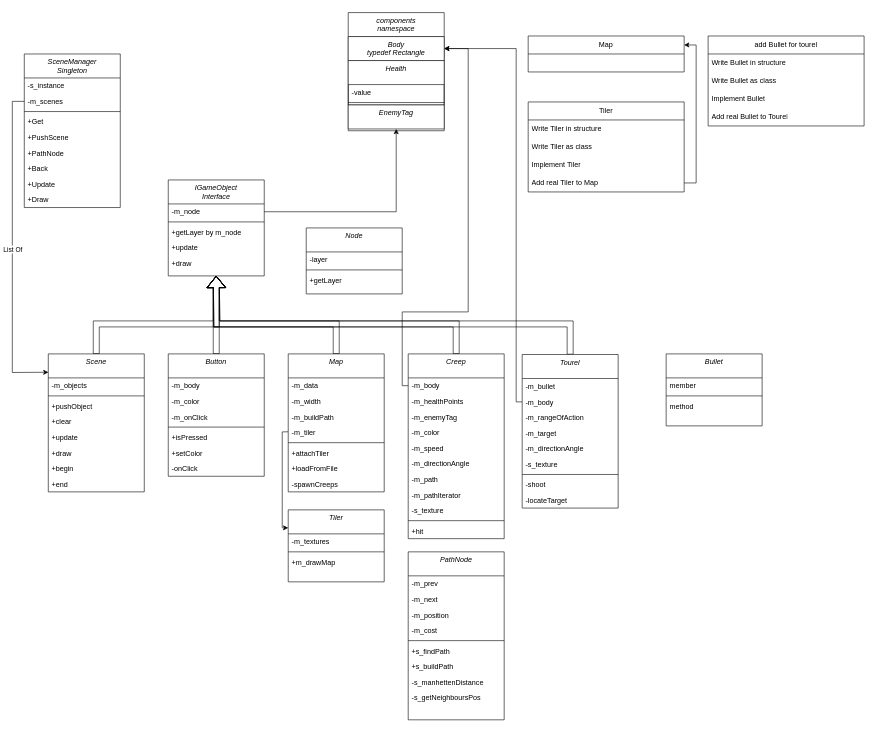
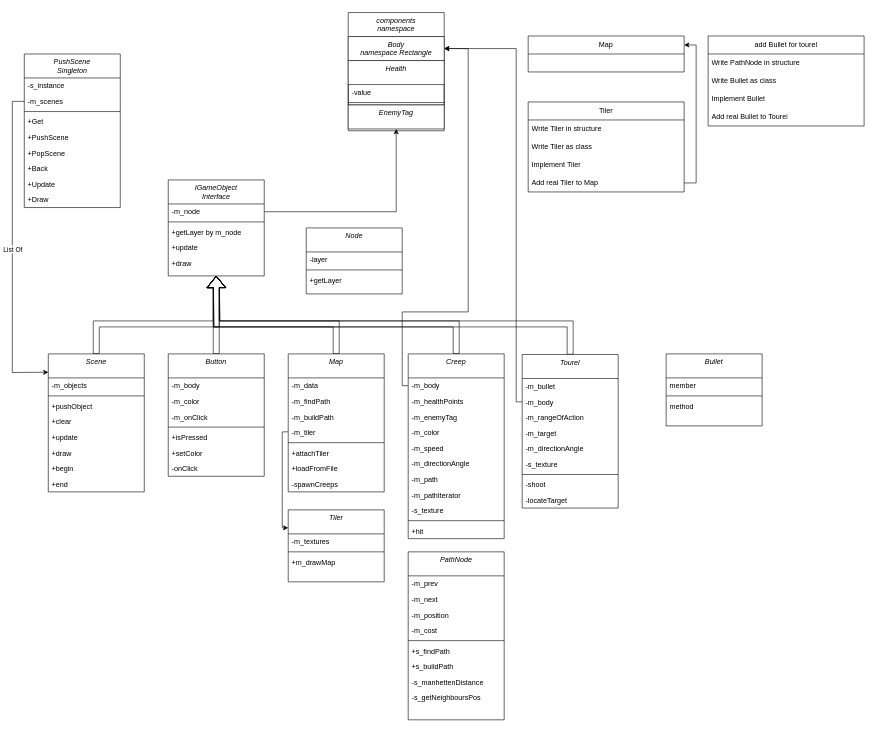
node "Body typedef Rectangle": label "Body typedef Rectangle" -> "Body namespace Rectangle"
node "SceneManager Singleton": label "SceneManager Singleton" -> "PushScene Singleton"
node "Write Bullet in structure": label "Write Bullet in structure" -> "Write PathNode in structure"
node "+PathNode": label "+PathNode" -> "+PopScene"
node "-m_width": label "-m_width" -> "-m_findPath"
